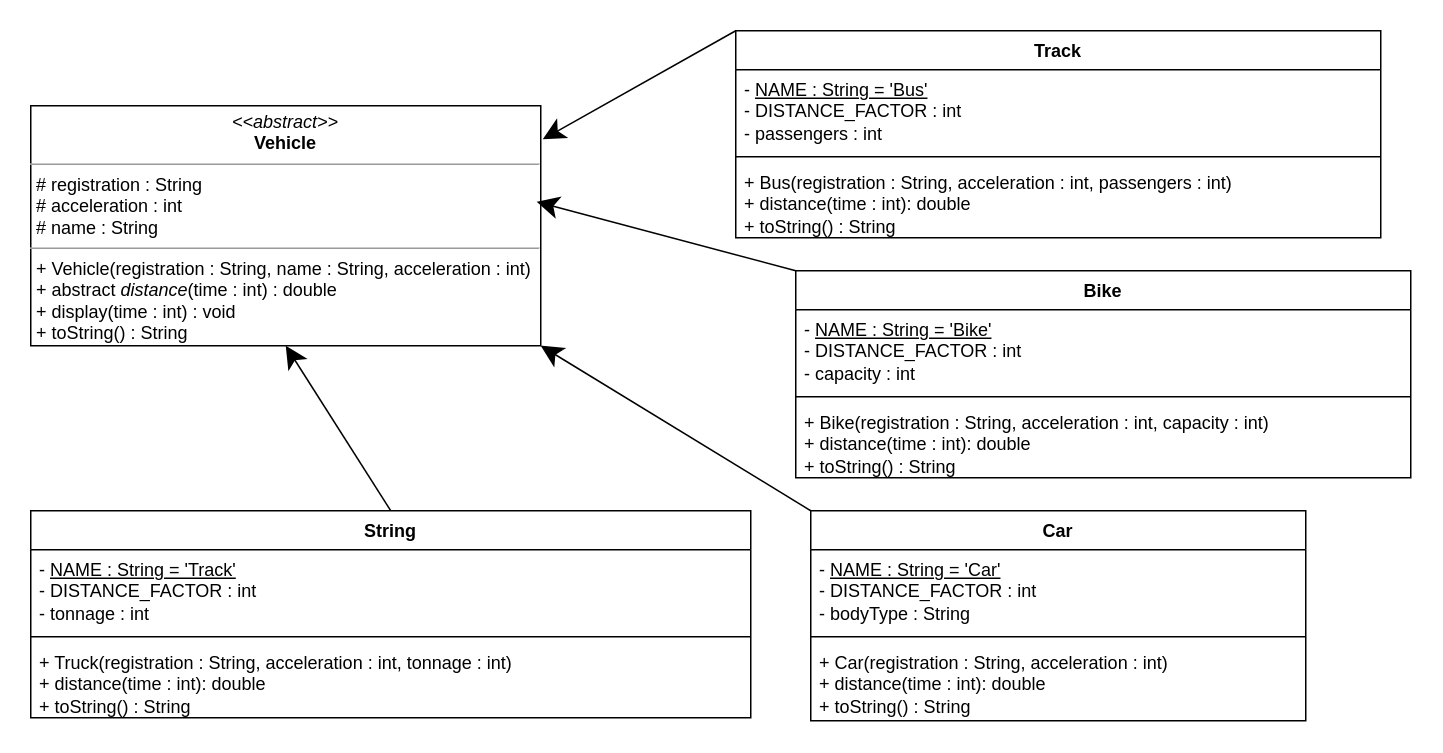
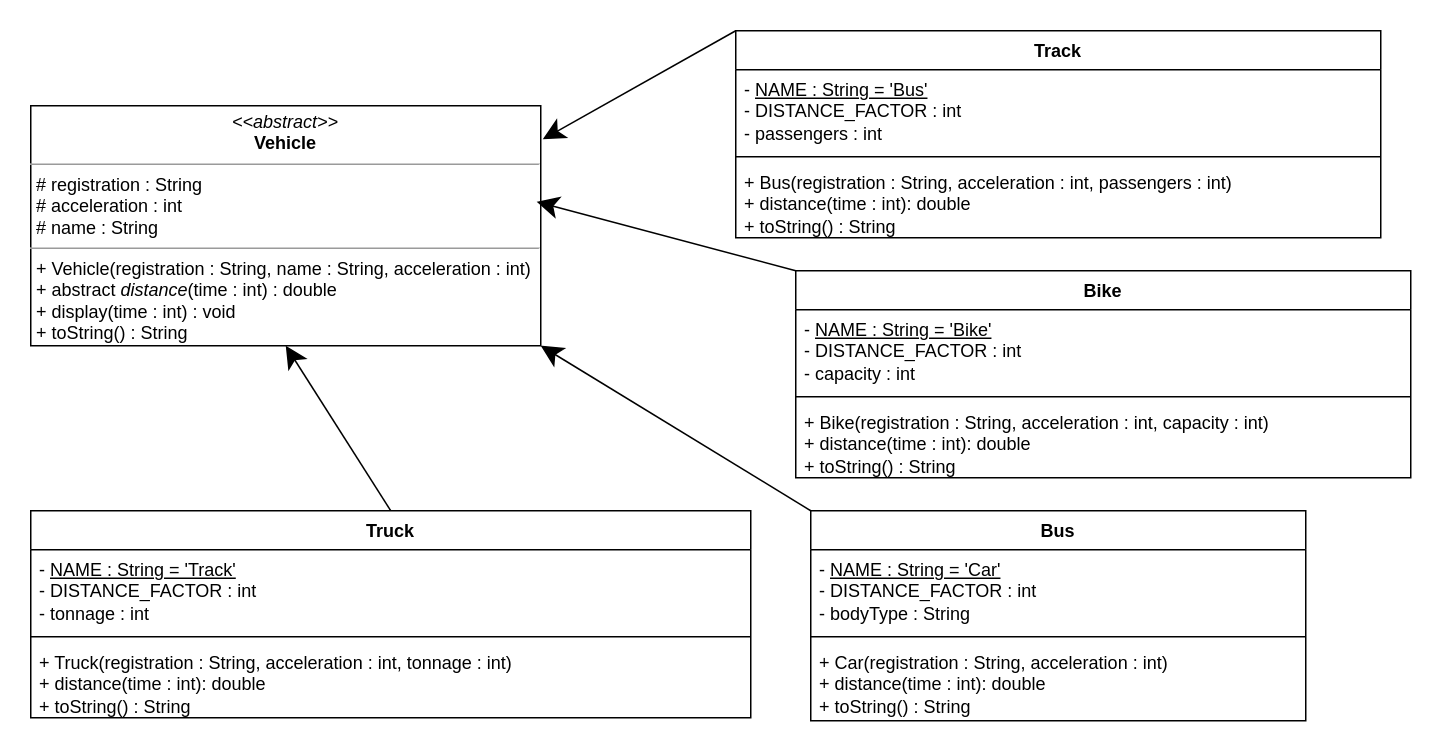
node "String": label "String" -> "Truck"
node "Car": label "Car" -> "Bus"
